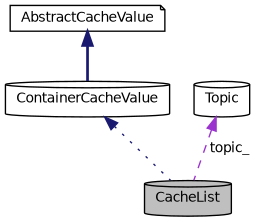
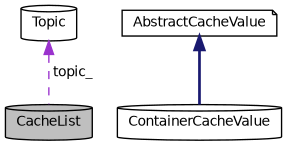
edge "CacheList" -> "ContainerCacheValue": removed
